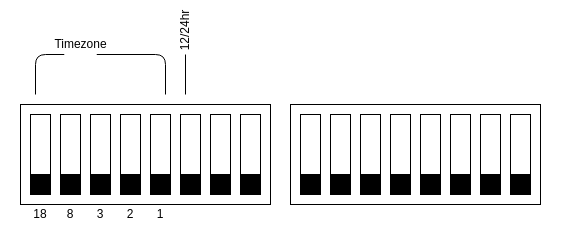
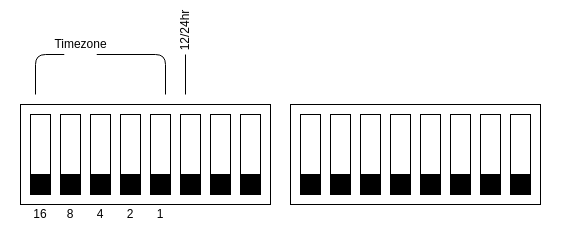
node "18": label "18" -> "16"
node "3": label "3" -> "4"
